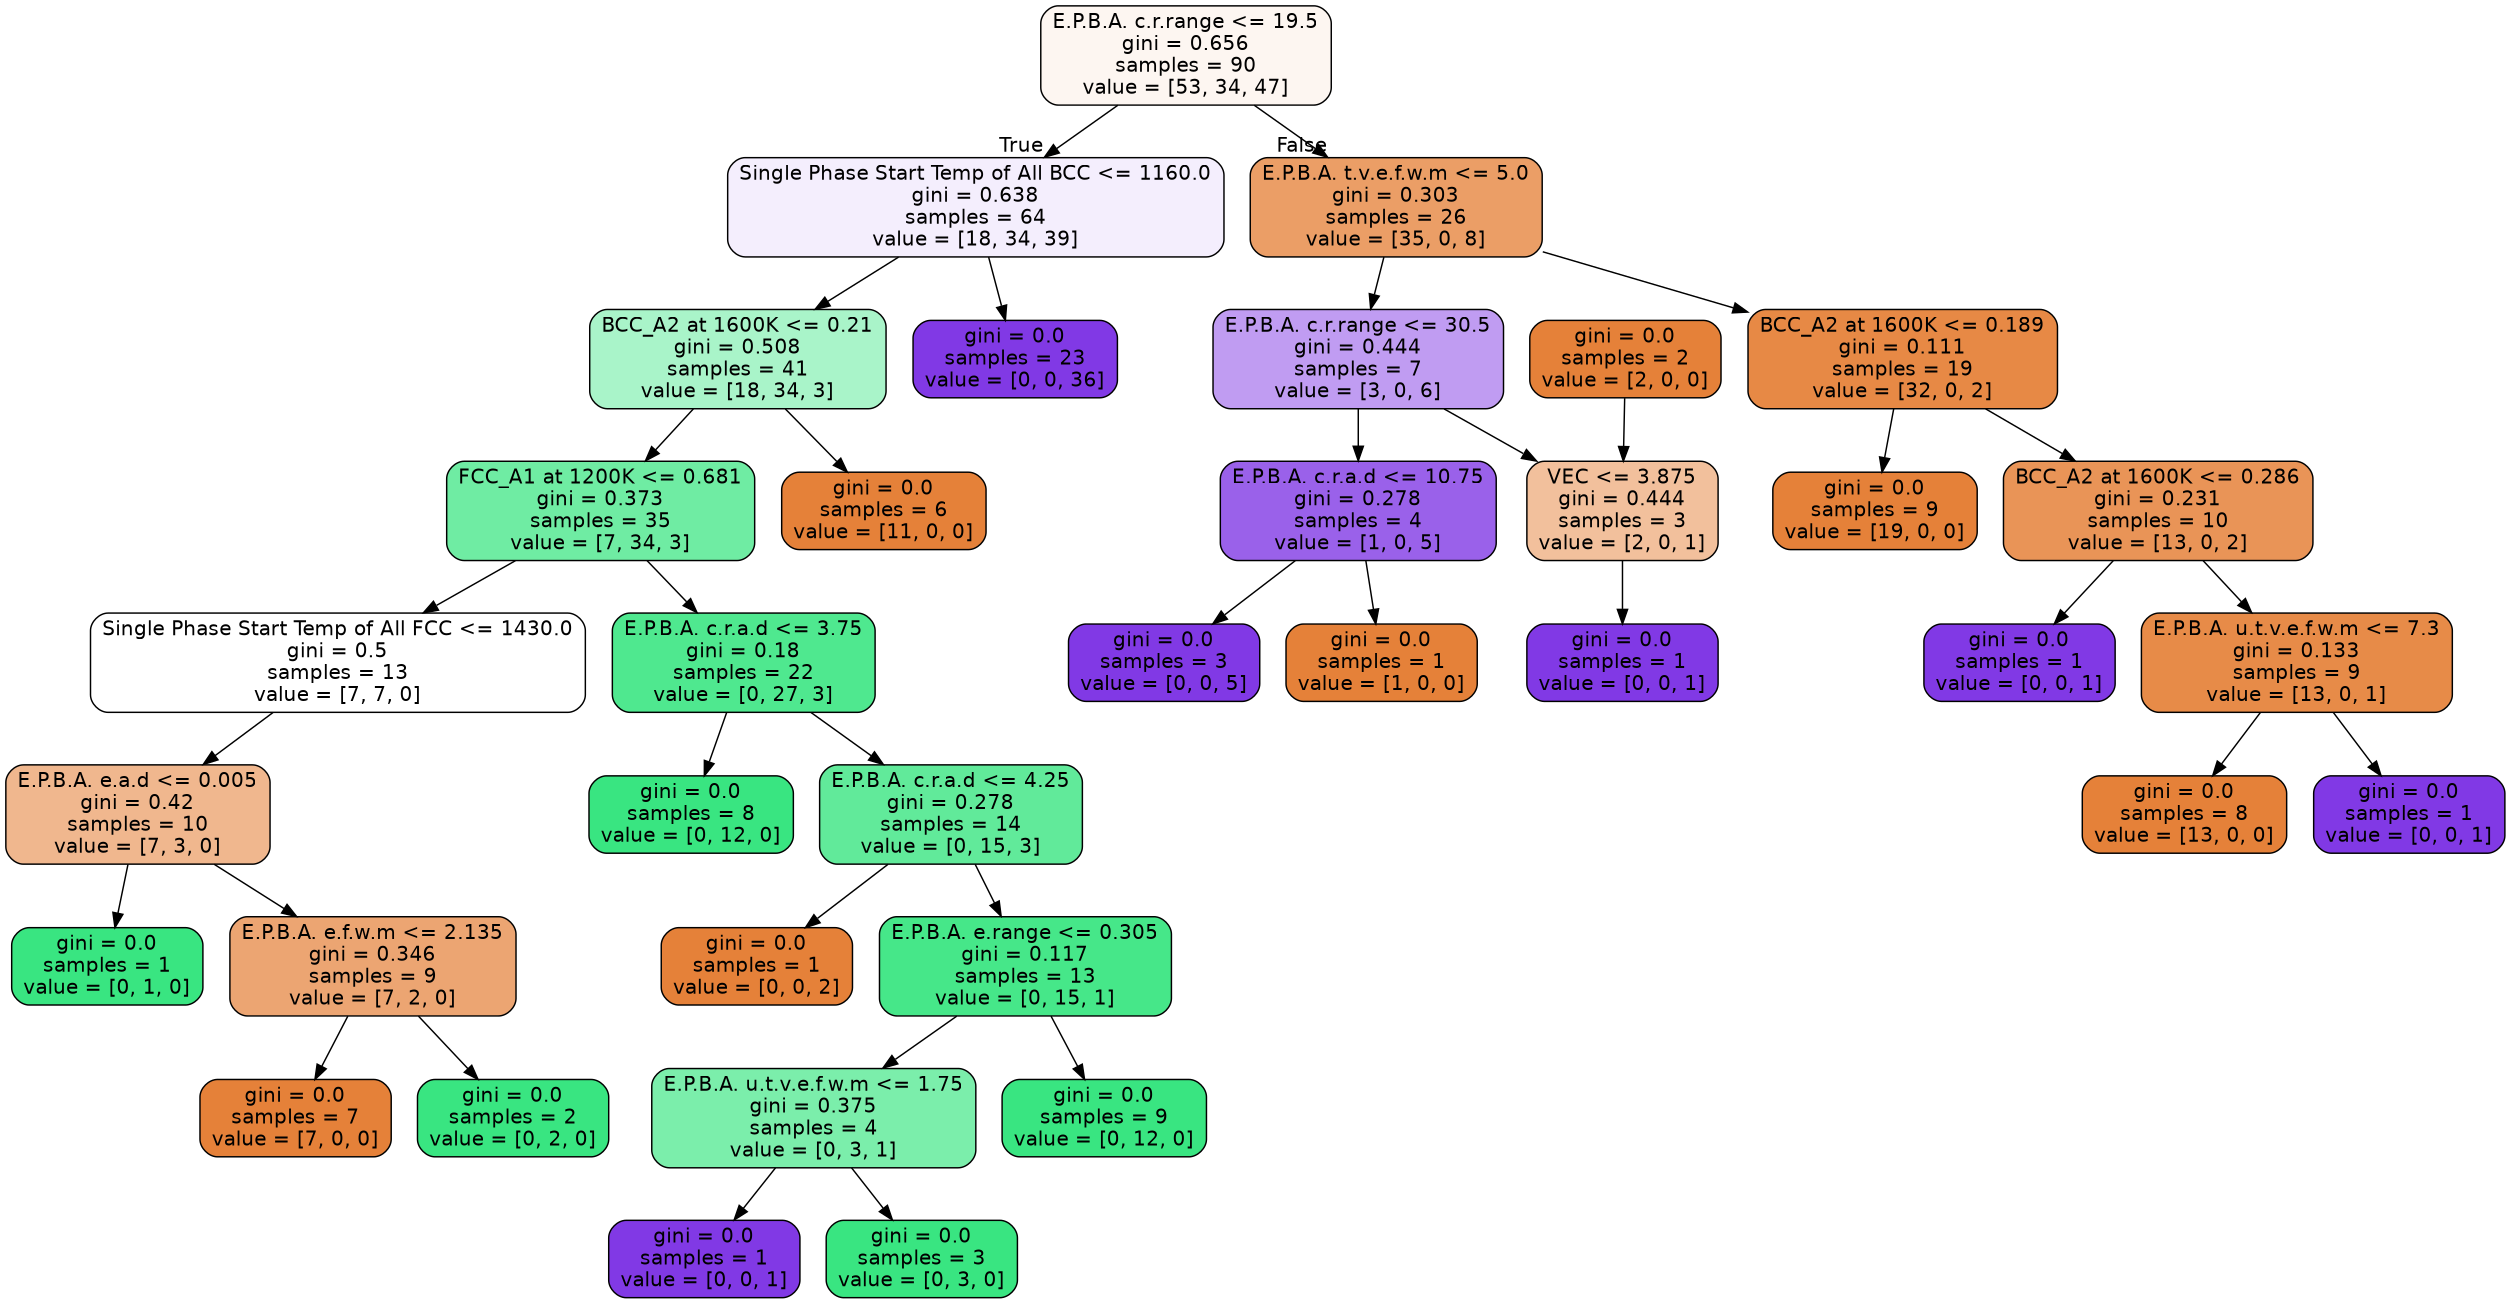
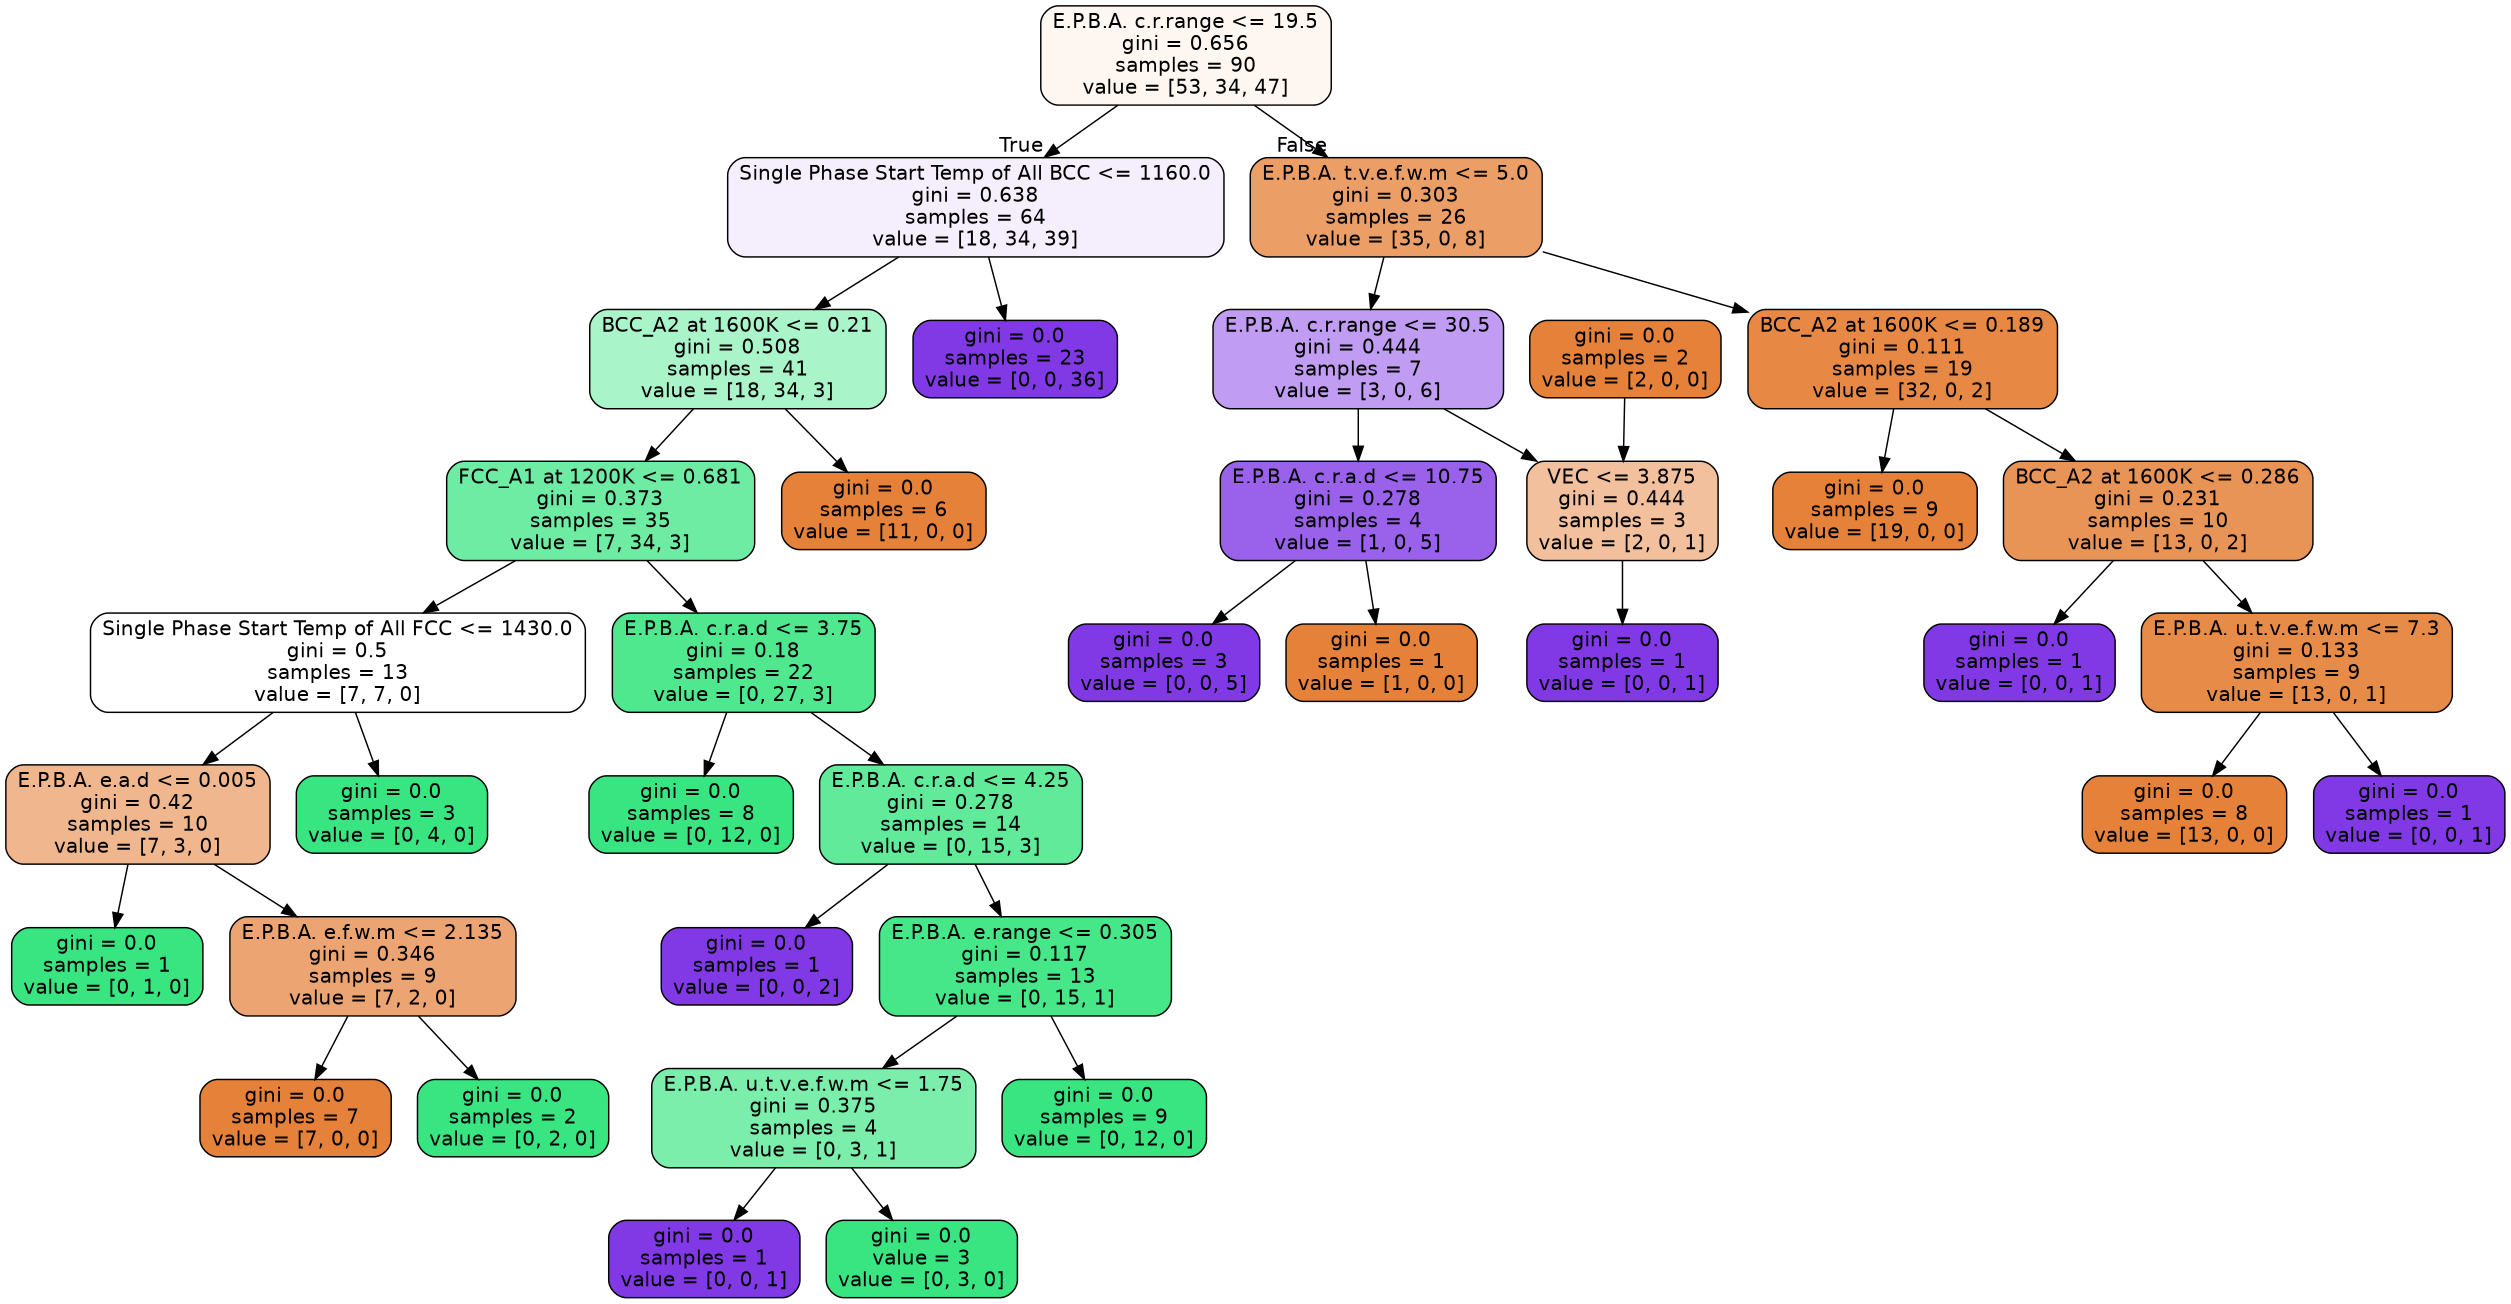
node "gini = 0.0 samples = 3 value = [0, 4, 0]": added
node "gini = 0.0 samples = 1 value = [0, 0, 2]": fillcolor #e58139 -> #8139e5
node "gini = 0.0 samples = 3 value = [0, 3, 0]": label "gini = 0.0 samples = 3 value = [0, 3, 0]" -> "gini = 0.0 value = 3 value = [0, 3, 0]"
